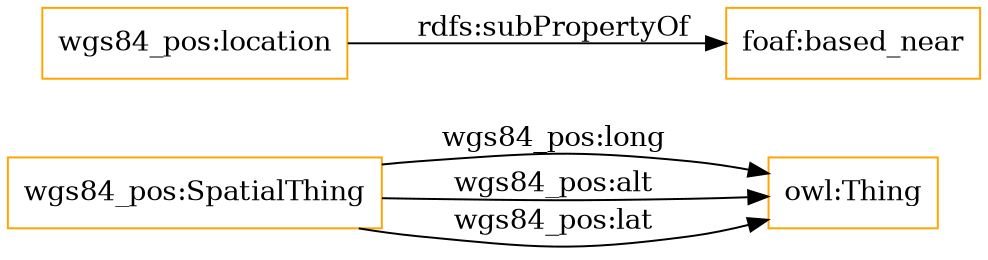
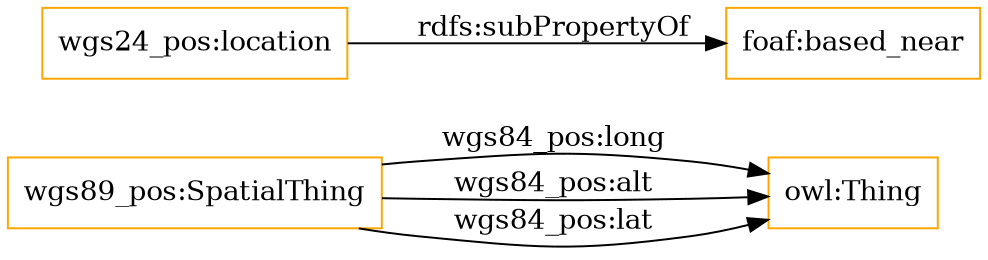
node "wgs84_pos:location": label "wgs84_pos:location" -> "wgs24_pos:location"
node "wgs84_pos:SpatialThing": label "wgs84_pos:SpatialThing" -> "wgs89_pos:SpatialThing"
